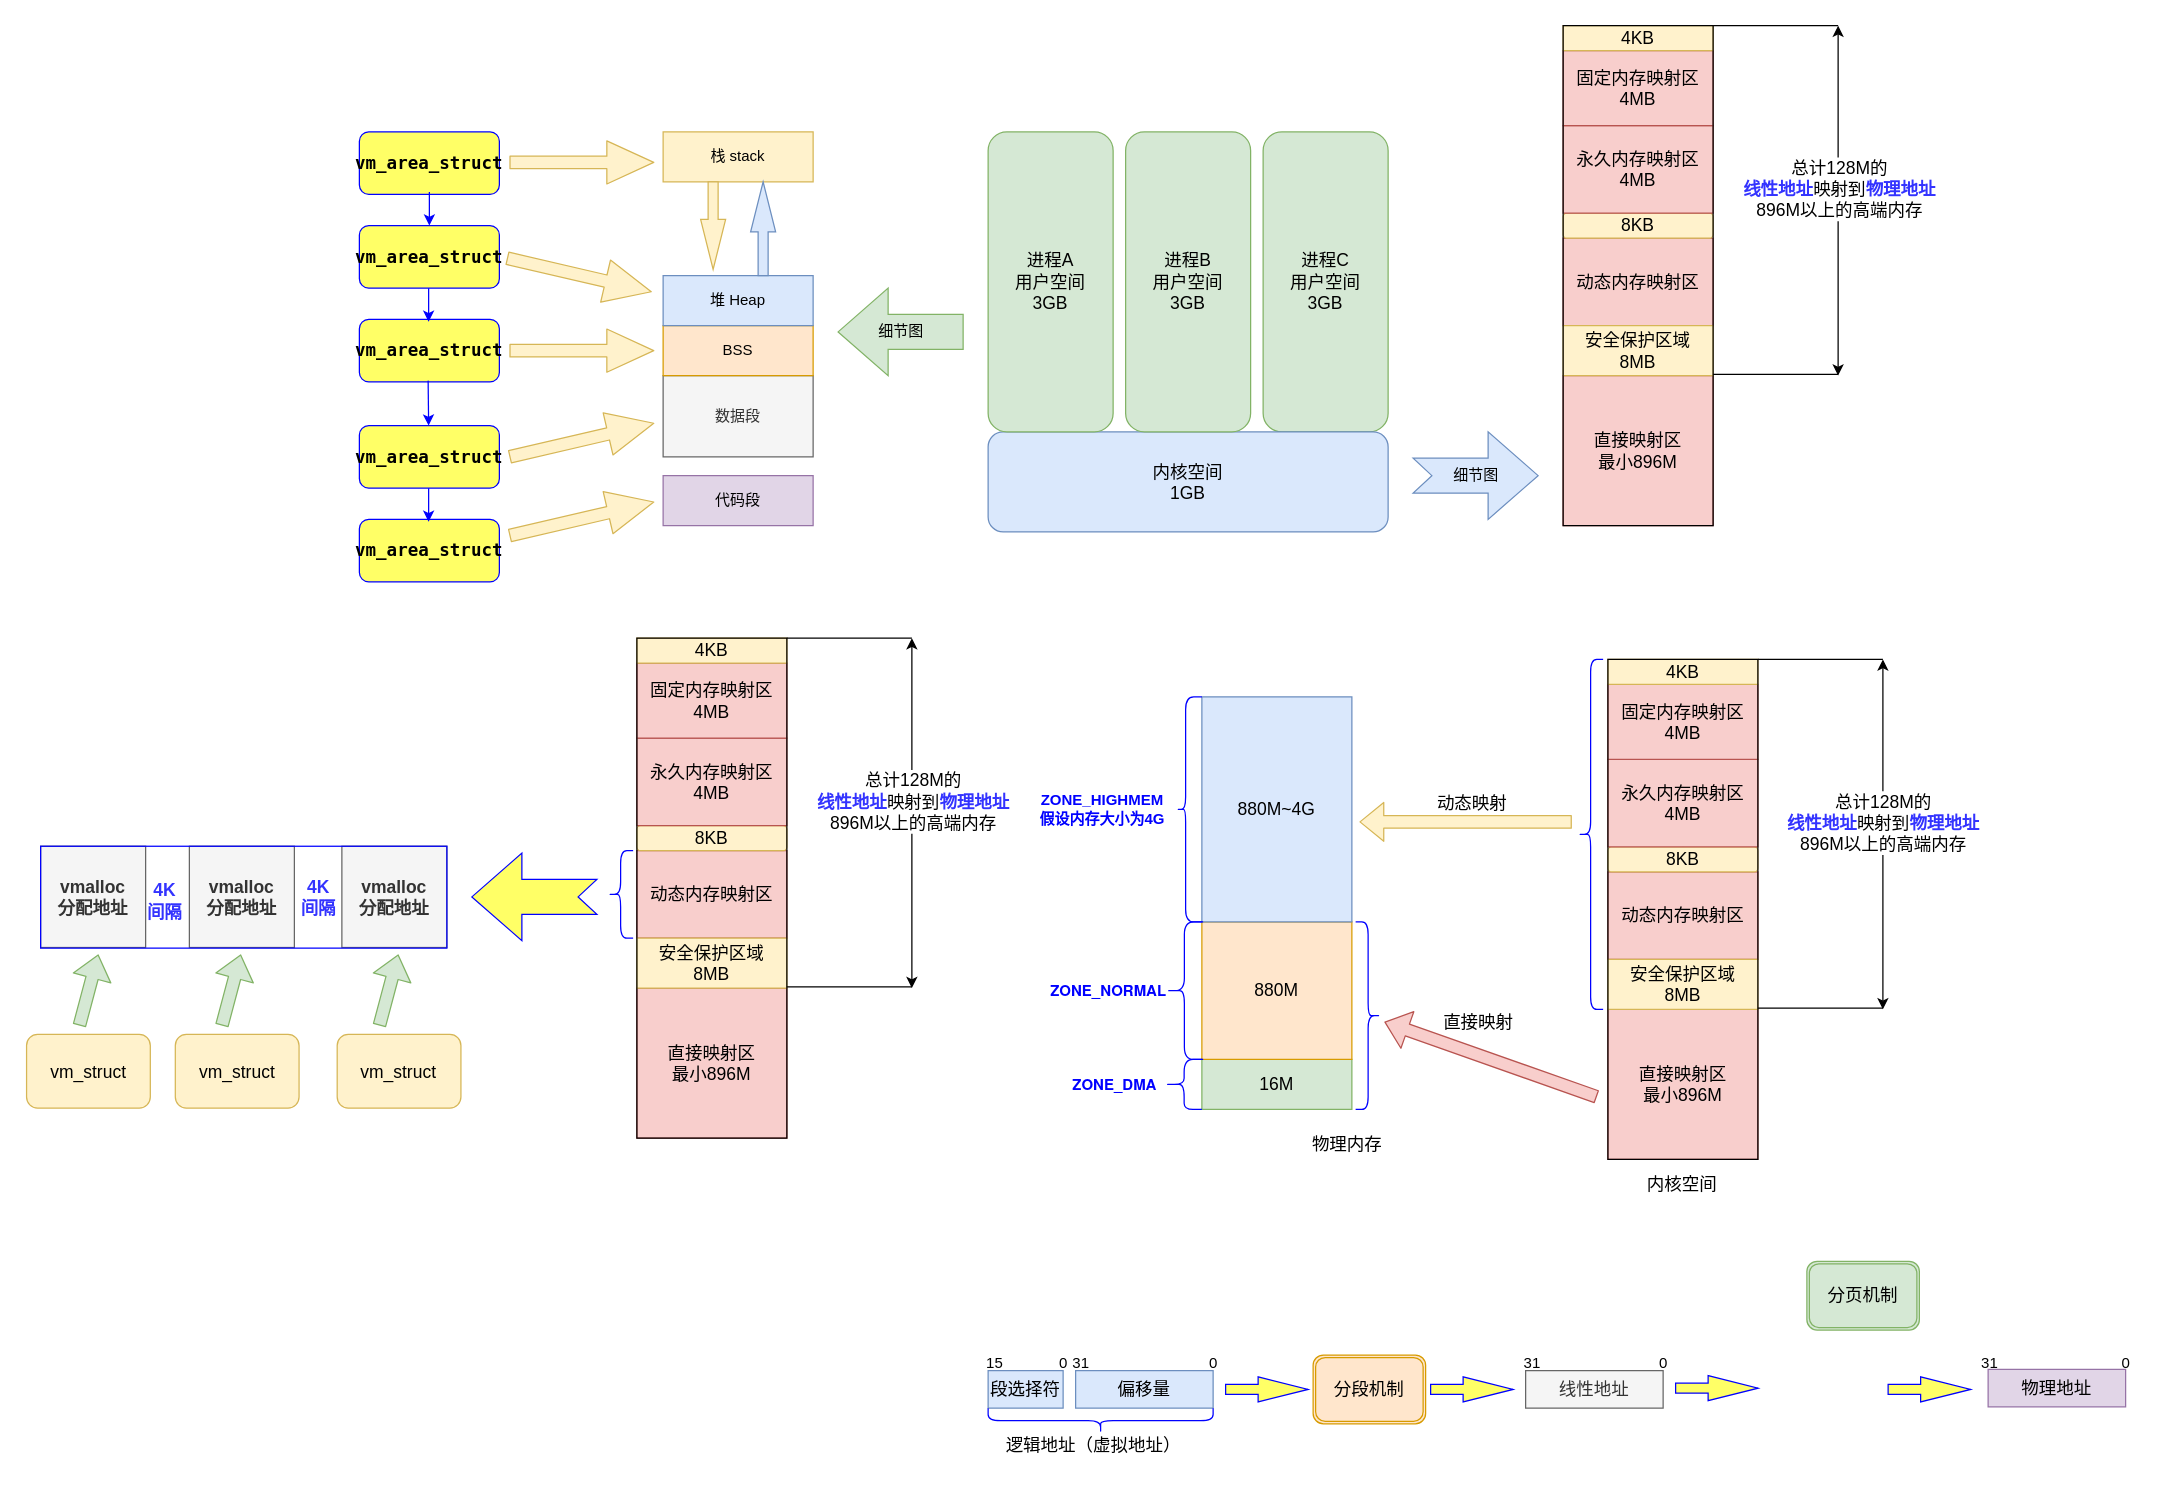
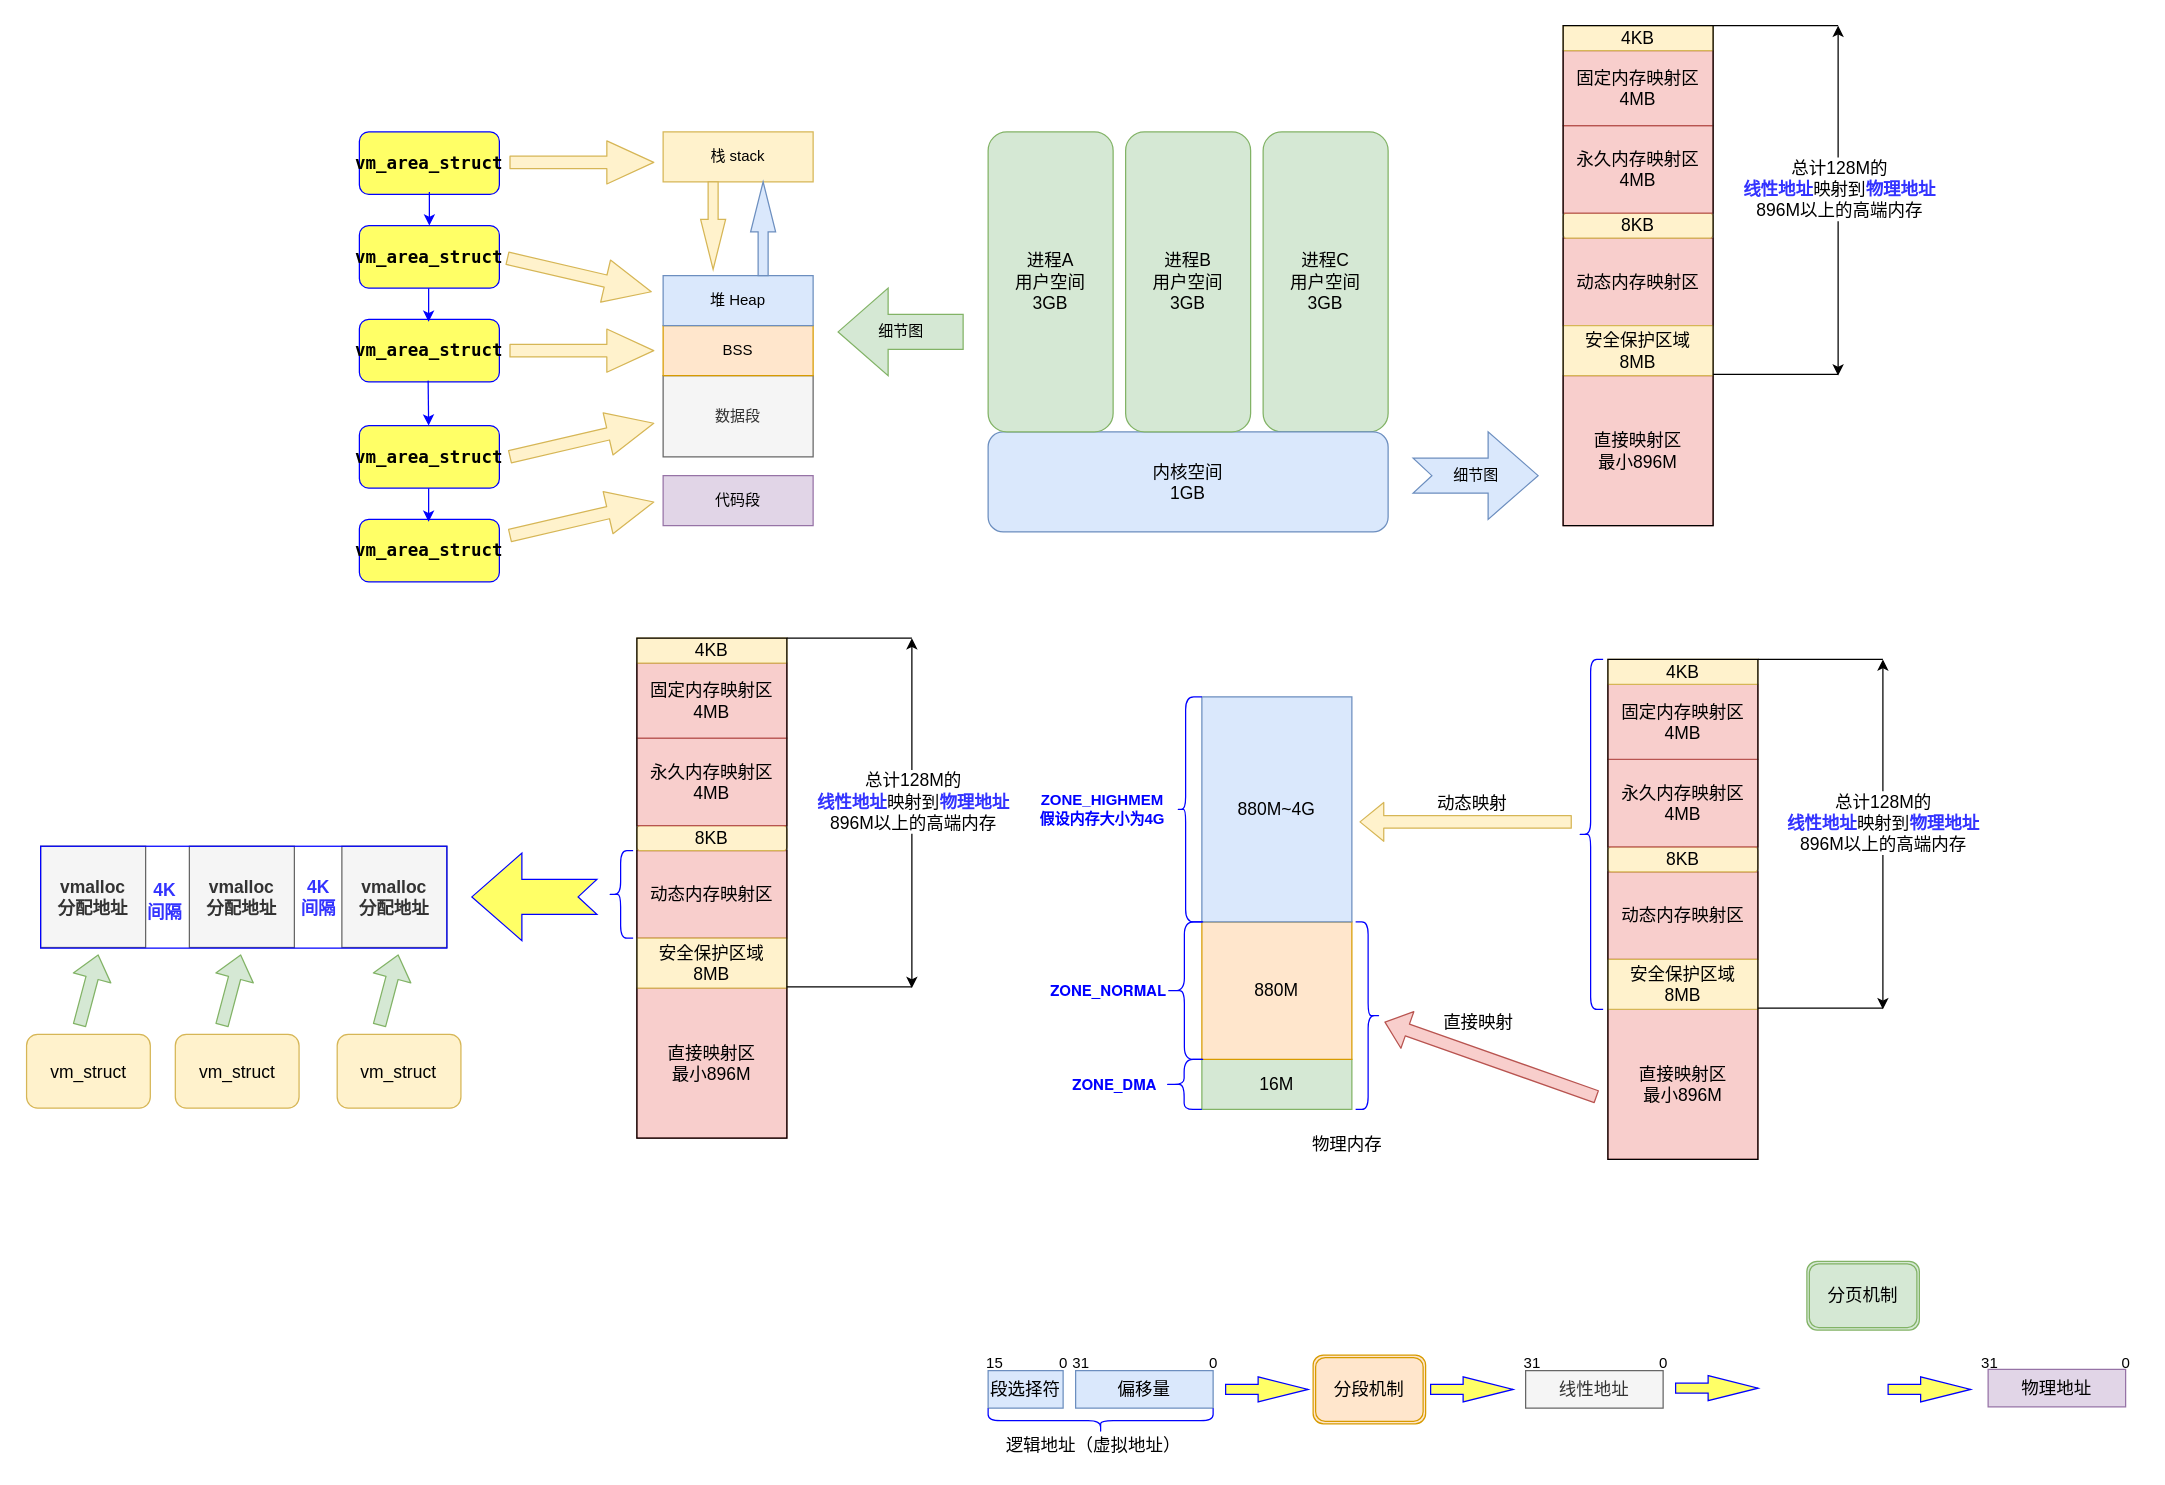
node "内核空间": removed
